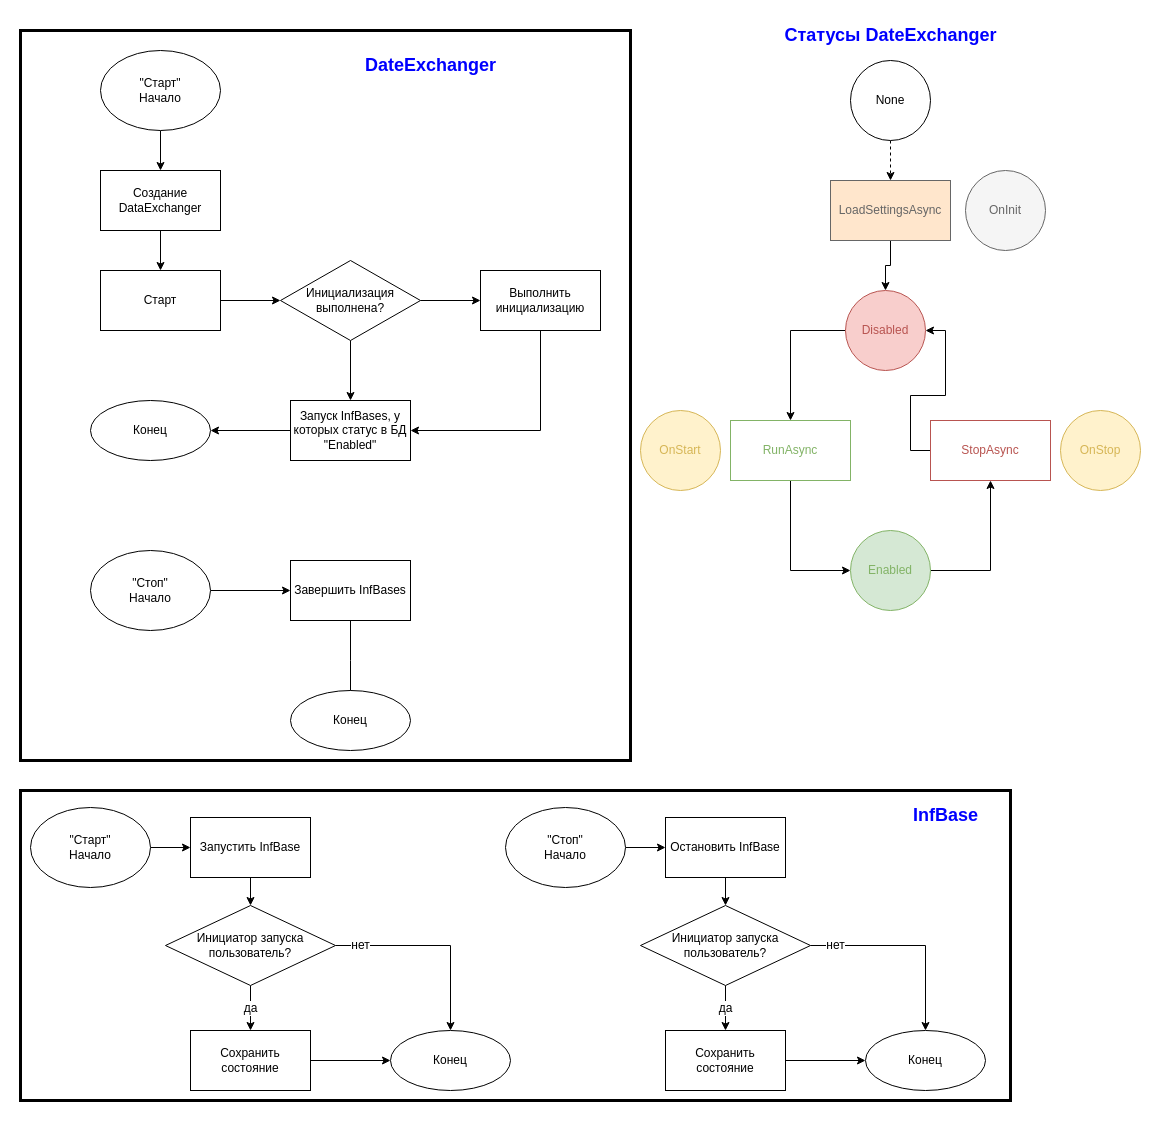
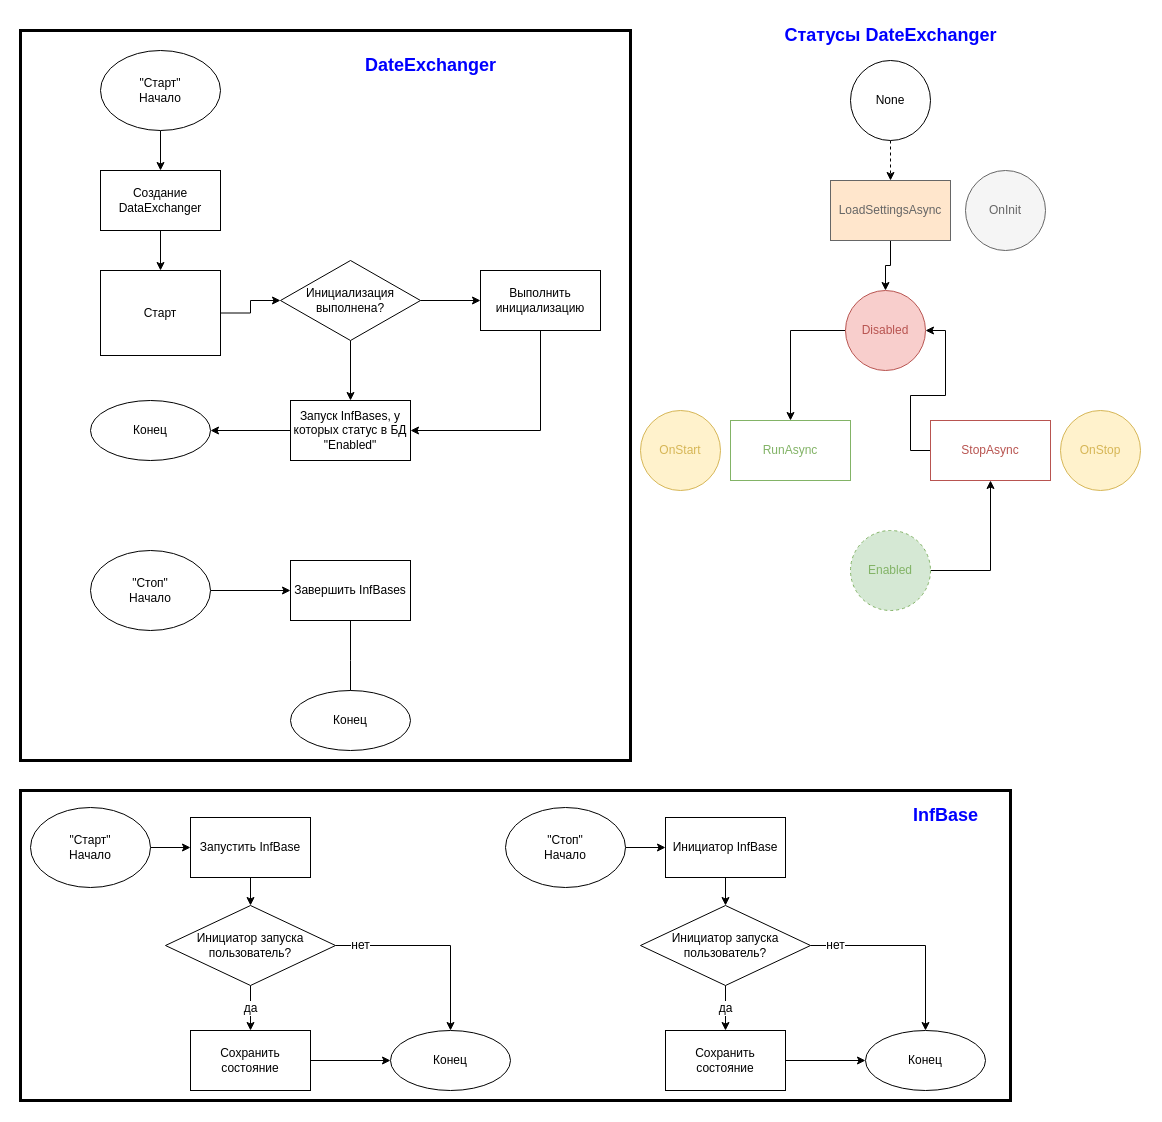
node "Старт": size 120x60 -> 120x85
edge "RunAsync" -> "Enabled": removed
node "Enabled": style solid -> dashed
node "Остановить InfBase": label "Остановить InfBase" -> "Инициатор InfBase"
